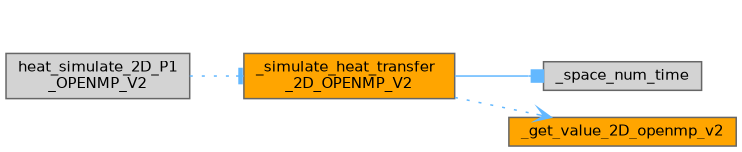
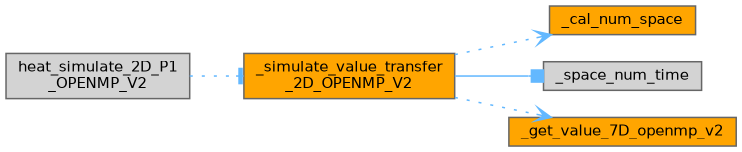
node "_cal_num_space": added
node "_simulate_heat_transfer _2D_OPENMP_V2": label "_simulate_heat_transfer _2D_OPENMP_V2" -> "_simulate_value_transfer _2D_OPENMP_V2"
node "_get_value_2D_openmp_v2": label "_get_value_2D_openmp_v2" -> "_get_value_7D_openmp_v2"
